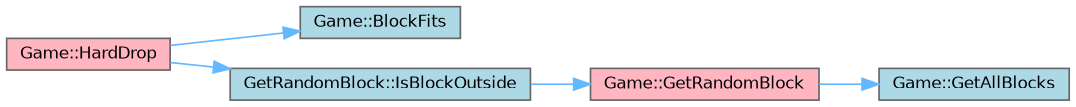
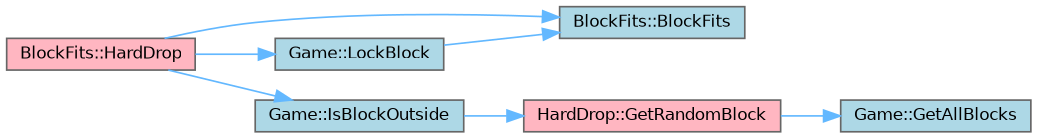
node "Game::BlockFits": label "Game::BlockFits" -> "BlockFits::BlockFits"
node "Game::HardDrop": label "Game::HardDrop" -> "BlockFits::HardDrop"
node "Game::LockBlock": added
node "GetRandomBlock::IsBlockOutside": label "GetRandomBlock::IsBlockOutside" -> "Game::IsBlockOutside"
node "Game::GetRandomBlock": label "Game::GetRandomBlock" -> "HardDrop::GetRandomBlock"
